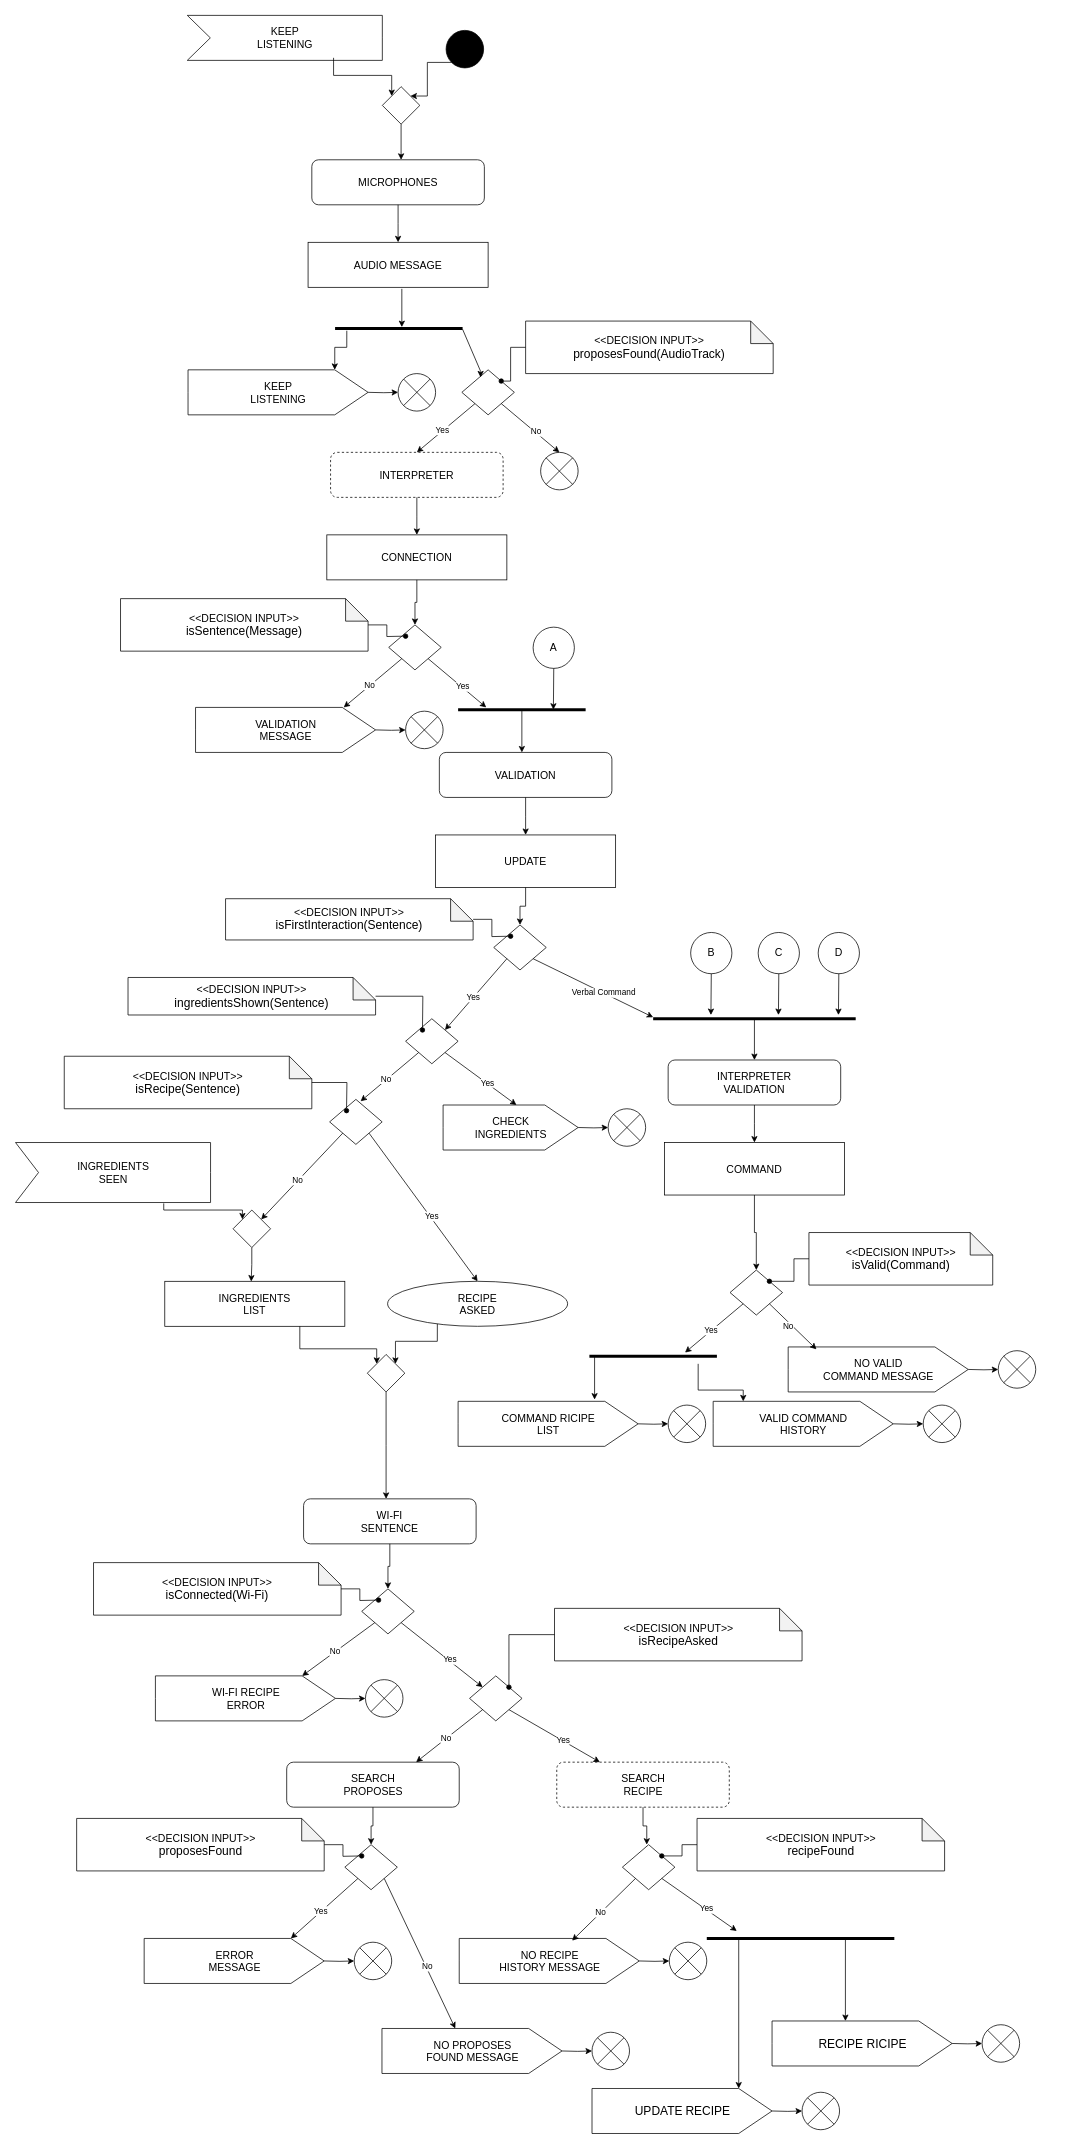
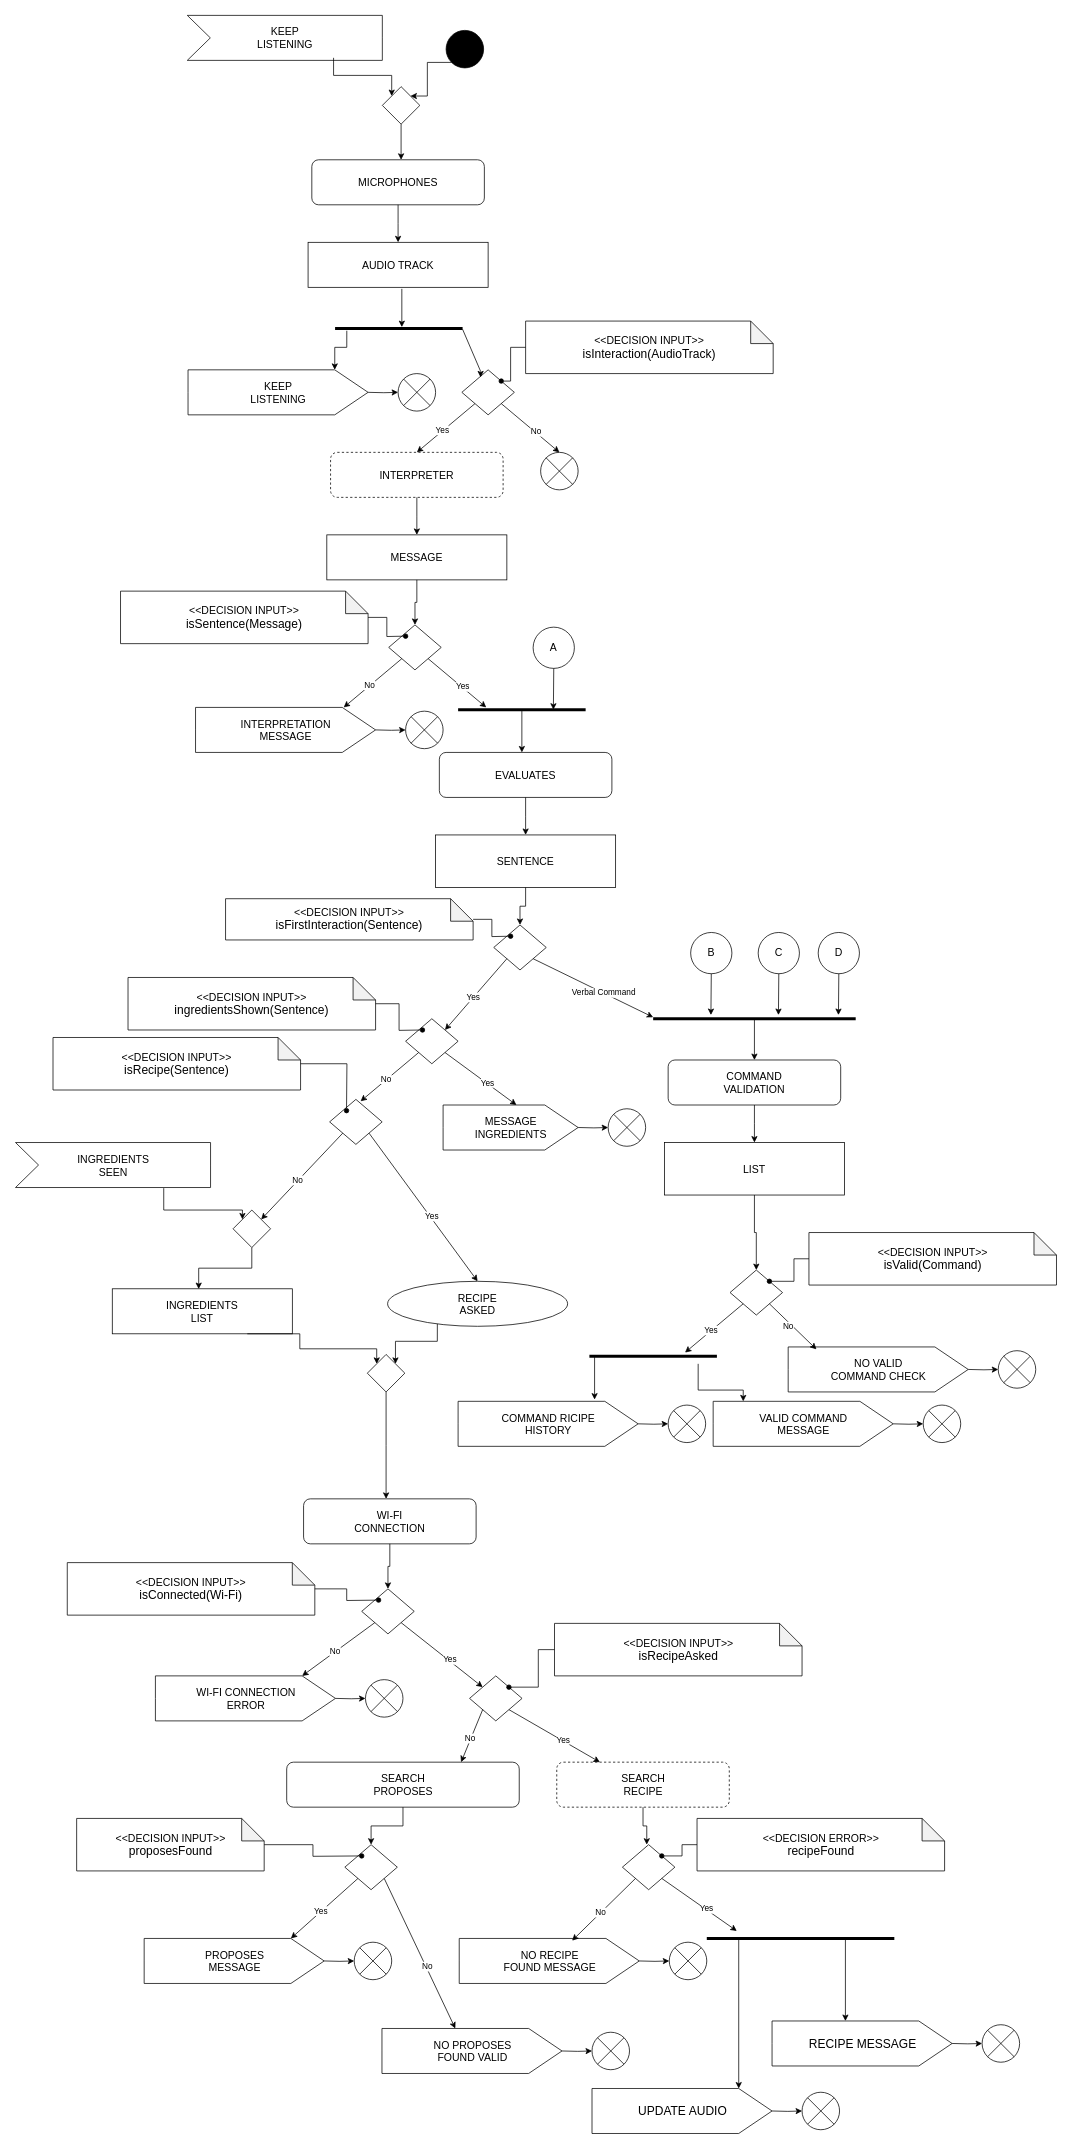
node "AUDIO MESSAGE": label "AUDIO MESSAGE" -> "AUDIO TRACK"
node "<<DECISION INPUT>> proposesFound(AudioTrack)": label "<<DECISION INPUT>> proposesFound(AudioTrack)" -> "<<DECISION INPUT>> isInteraction(AudioTrack)"
node "CONNECTION": label "CONNECTION" -> "MESSAGE"
node "<<DECISION INPUT>> isSentence(Message)": moved (244, 625) -> (244, 617)
node "VALIDATION MESSAGE": label "VALIDATION MESSAGE" -> "INTERPRETATION MESSAGE"
node "VALIDATION": label "VALIDATION" -> "EVALUATES"
node "UPDATE": label "UPDATE" -> "SENTENCE"
node "<<DECISION INPUT>> ingredientsShown(Sentence)": size 248x38 -> 248x53
node "<<DECISION INPUT>> isRecipe(Sentence)": moved (188, 1082) -> (177, 1064)
node "INTERPRETER VALIDATION": label "INTERPRETER VALIDATION" -> "COMMAND VALIDATION"
node "CHECK INGREDIENTS": label "CHECK INGREDIENTS" -> "MESSAGE INGREDIENTS"
node "COMMAND": label "COMMAND" -> "LIST"
node "INGREDIENTS SEEN": size 195x60 -> 195x45
node "<<DECISION INPUT>> isValid(Command)": size 184x53 -> 248x53
node "INGREDIENTS LIST": moved (255, 1304) -> (202, 1311)
node "NO VALID COMMAND MESSAGE": label "NO VALID COMMAND MESSAGE" -> "NO VALID COMMAND CHECK"
node "COMMAND RICIPE LIST": label "COMMAND RICIPE LIST" -> "COMMAND RICIPE HISTORY"
node "VALID COMMAND HISTORY": label "VALID COMMAND HISTORY" -> "VALID COMMAND MESSAGE"
node "WI-FI SENTENCE": label "WI-FI SENTENCE" -> "WI-FI CONNECTION"
node "<<DECISION INPUT>> isConnected(Wi-Fi)": moved (217, 1589) -> (191, 1589)
node "<<DECISION INPUT>> isRecipeAsked": moved (678, 1634) -> (678, 1649)
node "WI-FI RECIPE ERROR": label "WI-FI RECIPE ERROR" -> "WI-FI CONNECTION ERROR"
node "SEARCH PROPOSES": size 173x45 -> 233x45
node "<<DECISION INPUT>> proposesFound": size 248x53 -> 188x53
node "<<DECISION INPUT>> recipeFound": label "<<DECISION INPUT>> recipeFound" -> "<<DECISION ERROR>> recipeFound"
node "ERROR MESSAGE": label "ERROR MESSAGE" -> "PROPOSES MESSAGE"
node "NO RECIPE HISTORY MESSAGE": label "NO RECIPE HISTORY MESSAGE" -> "NO RECIPE FOUND MESSAGE"
node "RECIPE RICIPE": label "RECIPE RICIPE" -> "RECIPE MESSAGE"
node "NO PROPOSES FOUND MESSAGE": label "NO PROPOSES FOUND MESSAGE" -> "NO PROPOSES FOUND VALID"
node "UPDATE RECIPE": label "UPDATE RECIPE" -> "UPDATE AUDIO"
